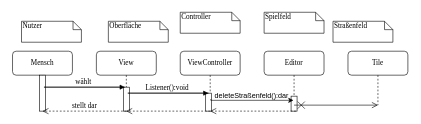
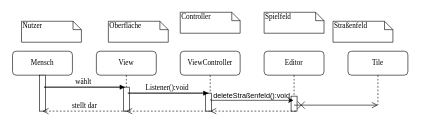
node "deleteStraßenfeld():dar": label "deleteStraßenfeld():dar" -> "deleteStraßenfeld():void"
